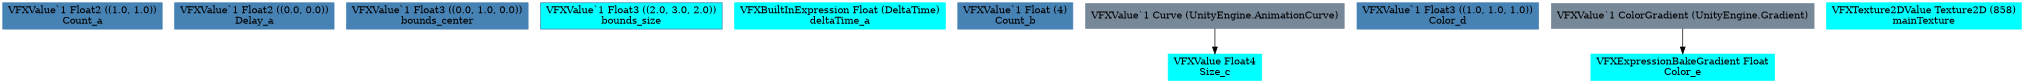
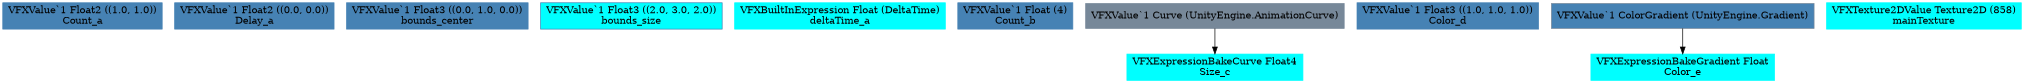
node "VFXValue`1 ColorGradient (UnityEngine.Gradient)": fillcolor lightslategray -> steelblue
node "VFXValue Float4 Size_c": label "VFXValue Float4 Size_c" -> "VFXExpressionBakeCurve Float4 Size_c"
